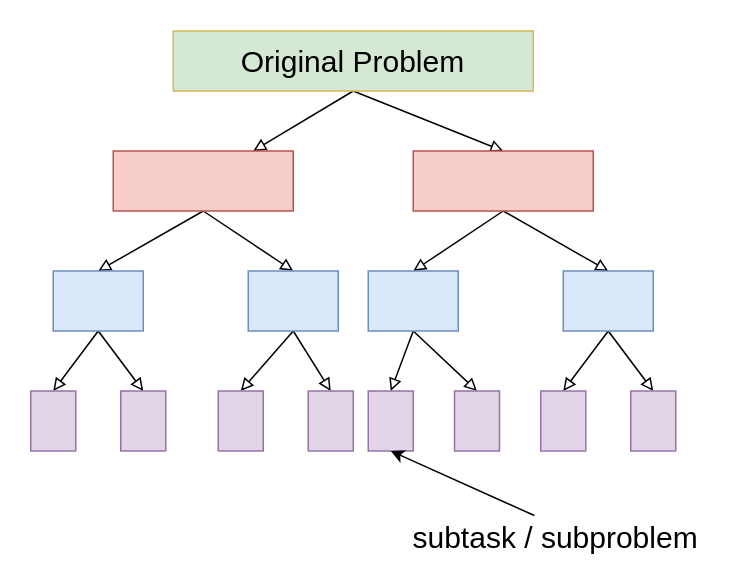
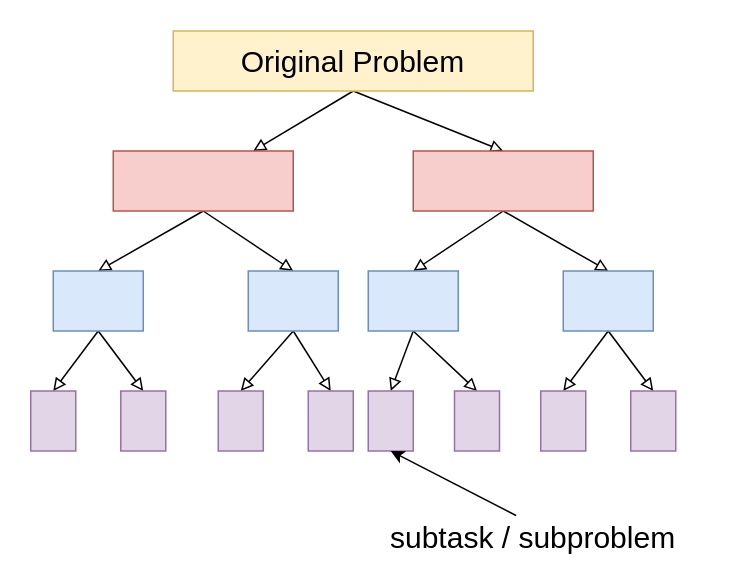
node "Original Problem": fillcolor #d5e8d4 -> #fff2cc
node "subtask / subproblem": moved (568, 530) -> (545, 530)
